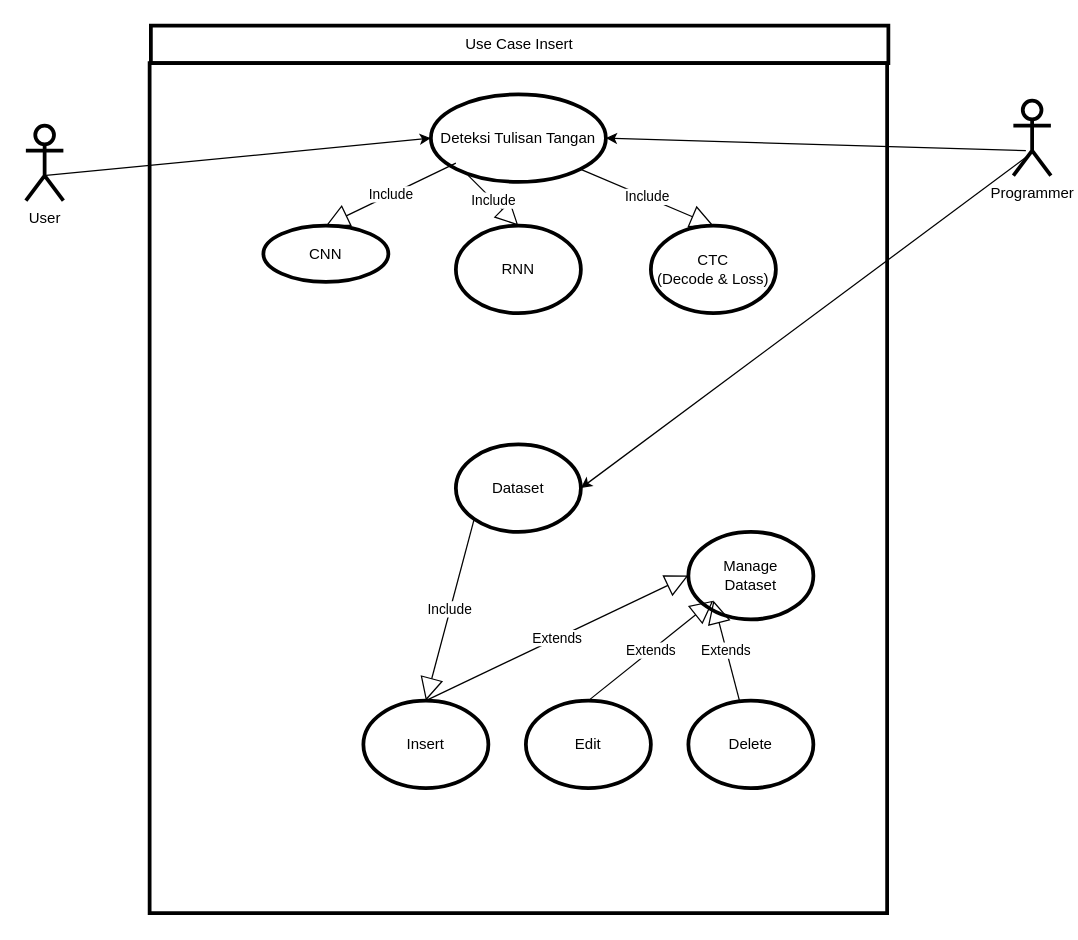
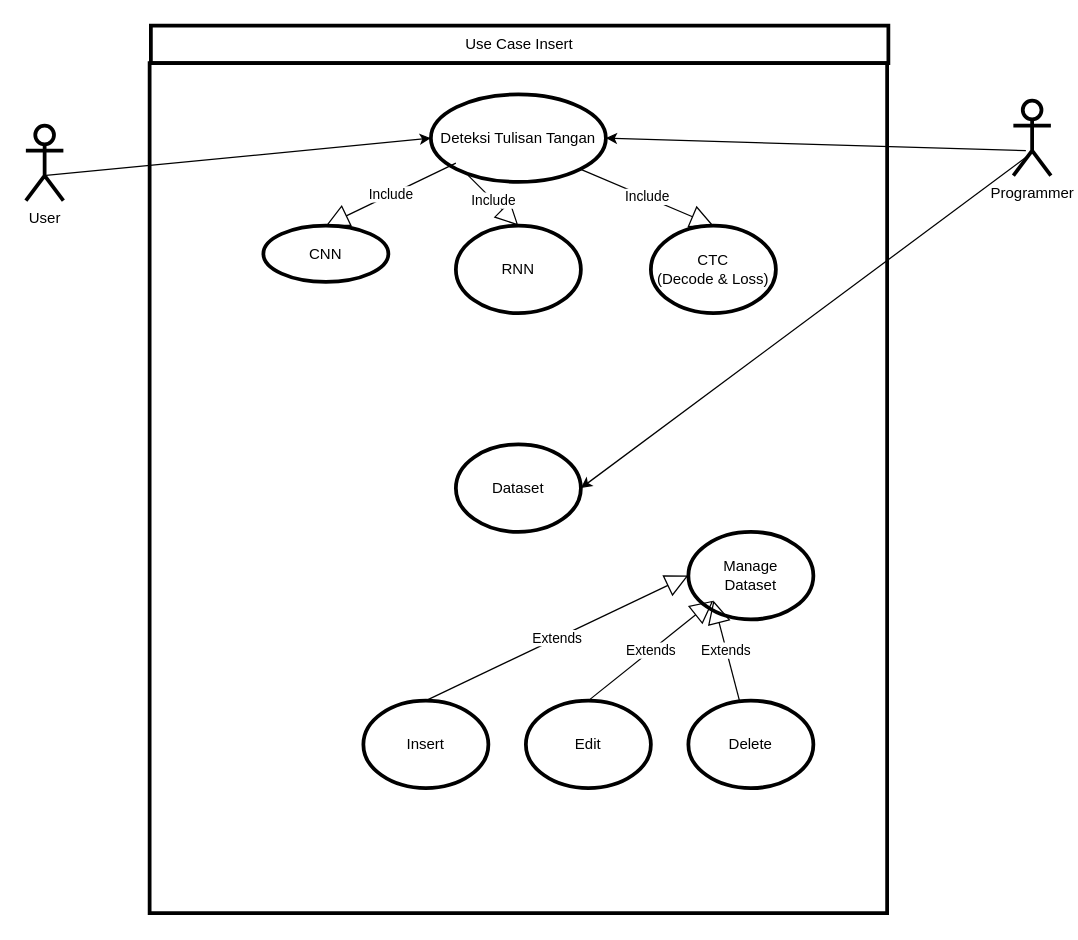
edge "Dataset" -> "Insert": removed, label "Include"
